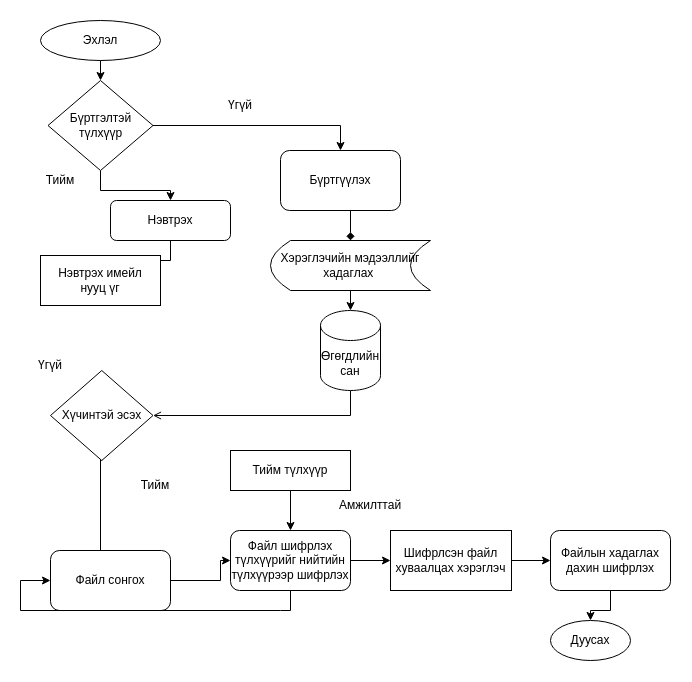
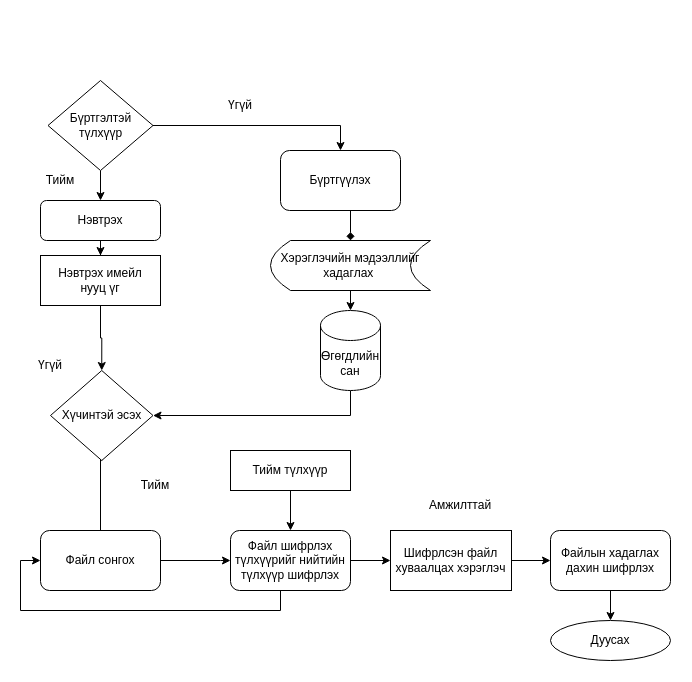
node "Эхлэл": removed
edge "Эхлэл" -> "Бүртгэлтэй түлхүүр": removed
node "Нэвтрэх": moved (171, 221) -> (101, 221)
edge "Нэвтрэх имейл нууц үг" -> "Хүчинтэй эсэх": added
edge "Өгөгдлийн сан" -> "Хүчинтэй эсэх": arrowhead open -> classic
node "Амжилттай": moved (371, 506) -> (461, 506)
node "Файл шифрлэх түлхүүрийг нийтийн түлхүүрээр шифрлэх": label "Файл шифрлэх түлхүүрийг нийтийн түлхүүрээр шифрлэх" -> "Файл шифрлэх түлхүүрийг нийтийн түлхүүр шифрлэх"
node "Файл сонгох": moved (111, 581) -> (101, 561)
node "Дуусах": size 80x40 -> 120x40
